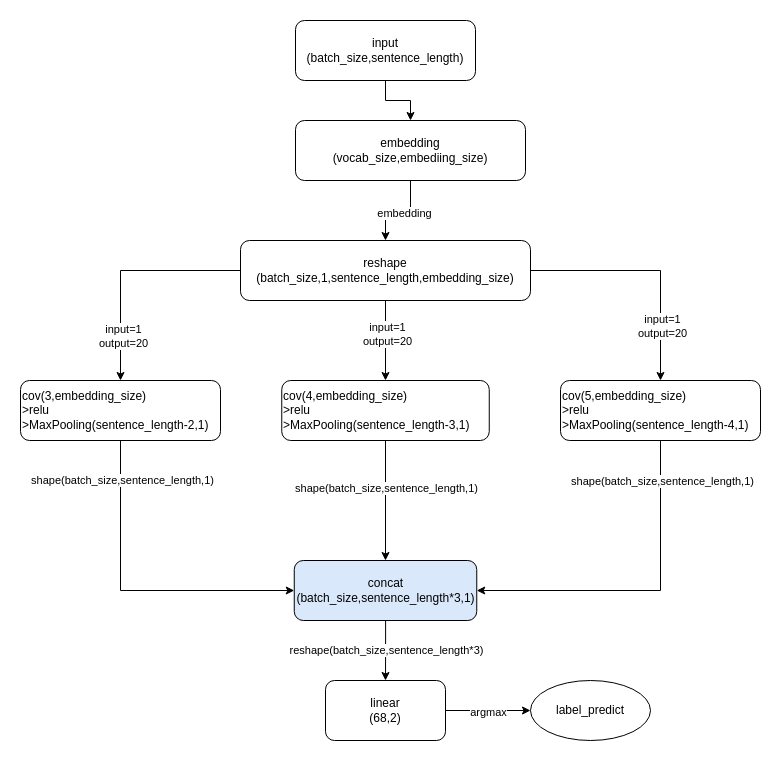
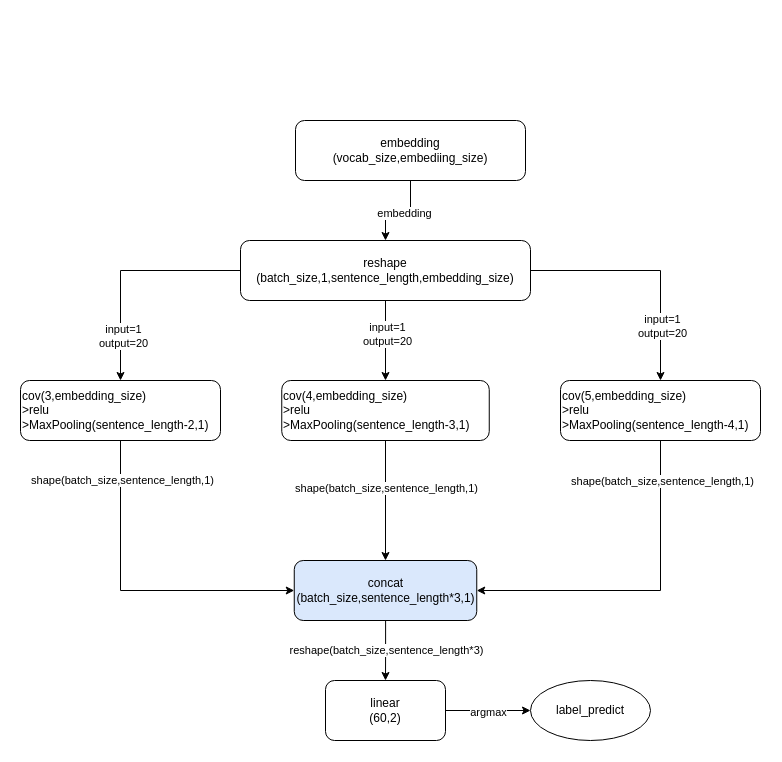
node "input (batch_size,sentence_length)": removed
edge "input (batch_size,sentence_length)" -> "embedding (vocab_size,embediing_size)": removed
node "linear (68,2)": label "linear (68,2)" -> "linear (60,2)"
